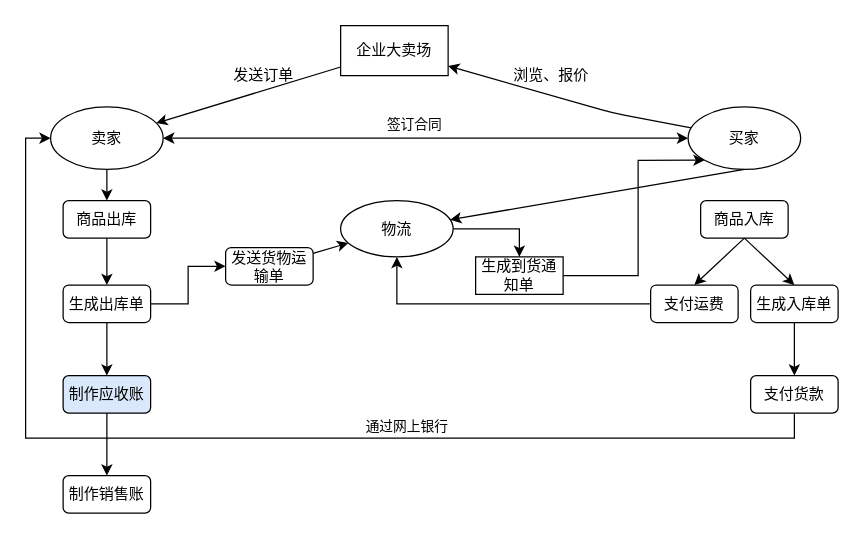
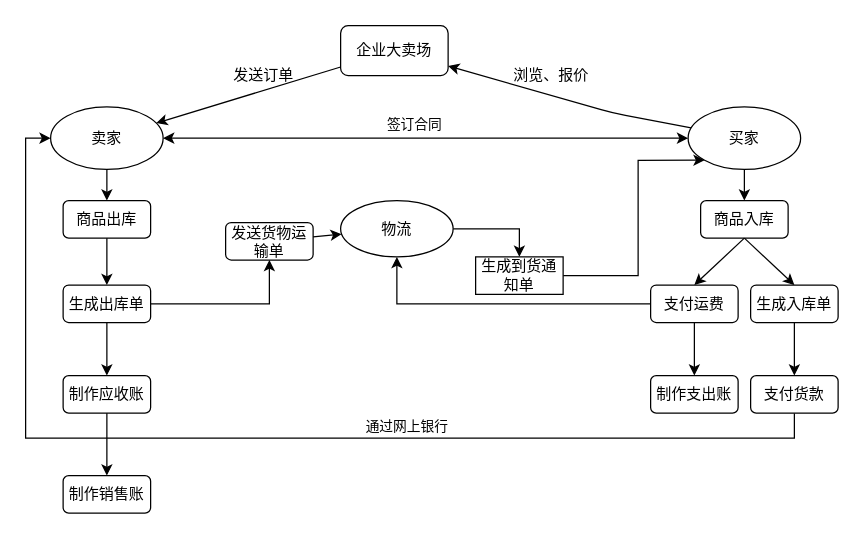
node "企业大卖场": shape rectangle -> rounded rectangle
edge "买家" -> "物流": now "买家" -> "商品入库"
node "发送货物运输单": moved (269, 266) -> (269, 241)
edge "支付运费" -> "制作支出账": added
node "制作应收账": fillcolor #dae8fc -> #ffffff
node "制作支出账": added
